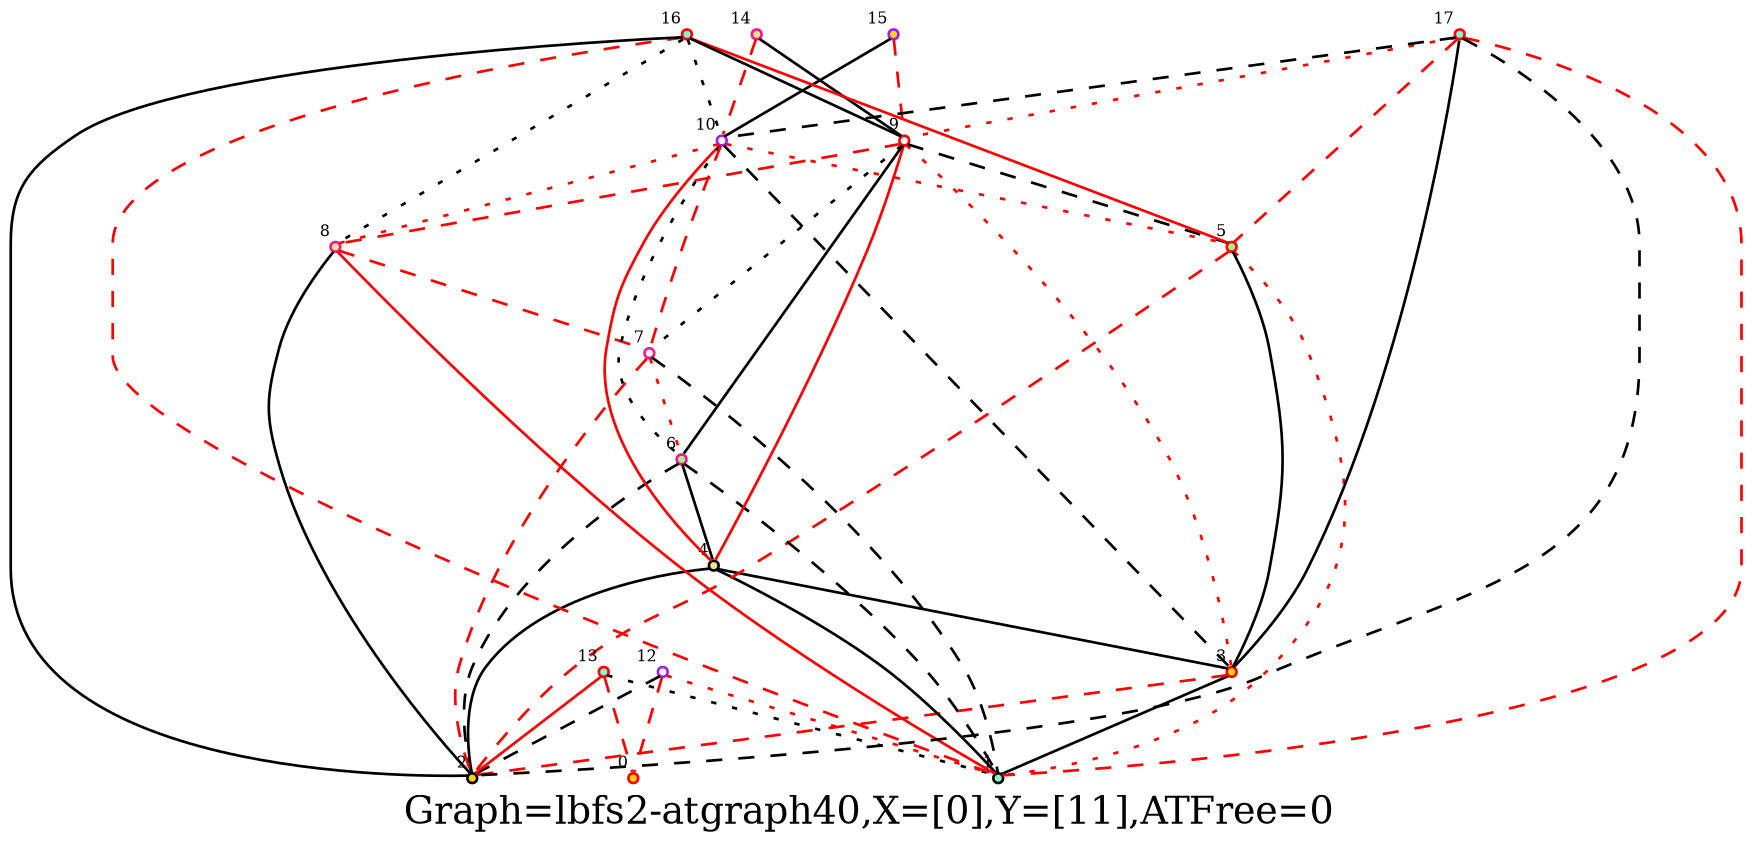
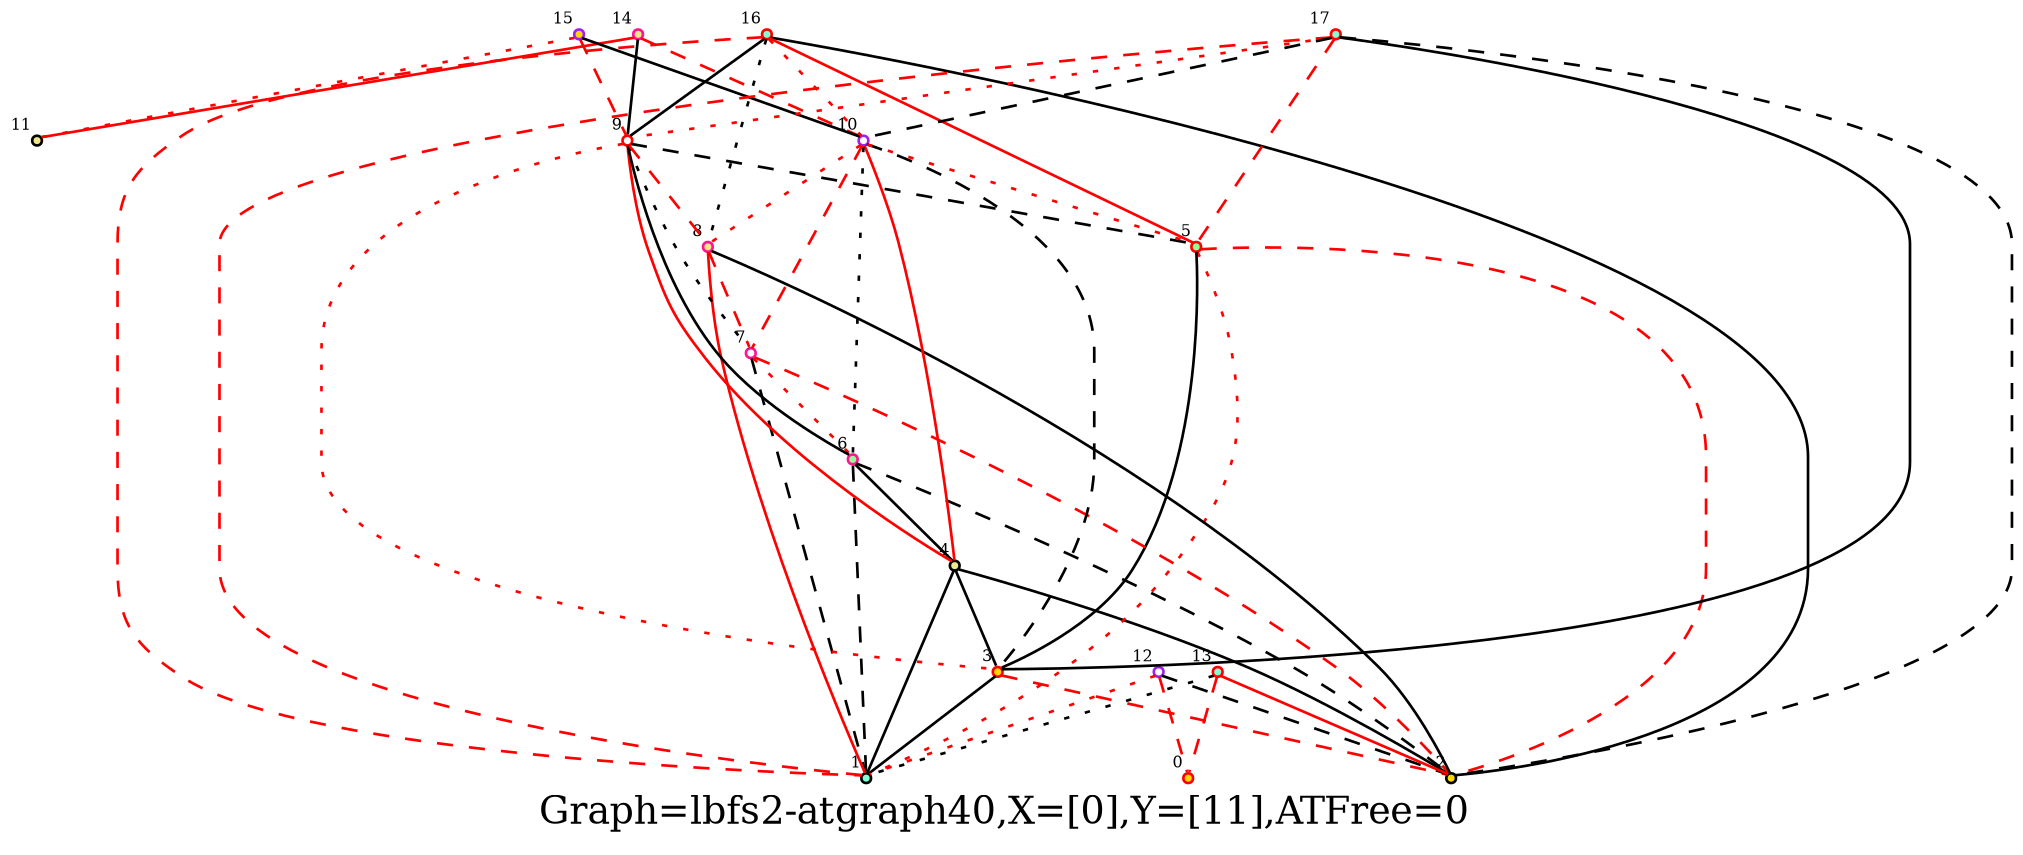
edge "16" -- "10": color black -> red
node "11": added
